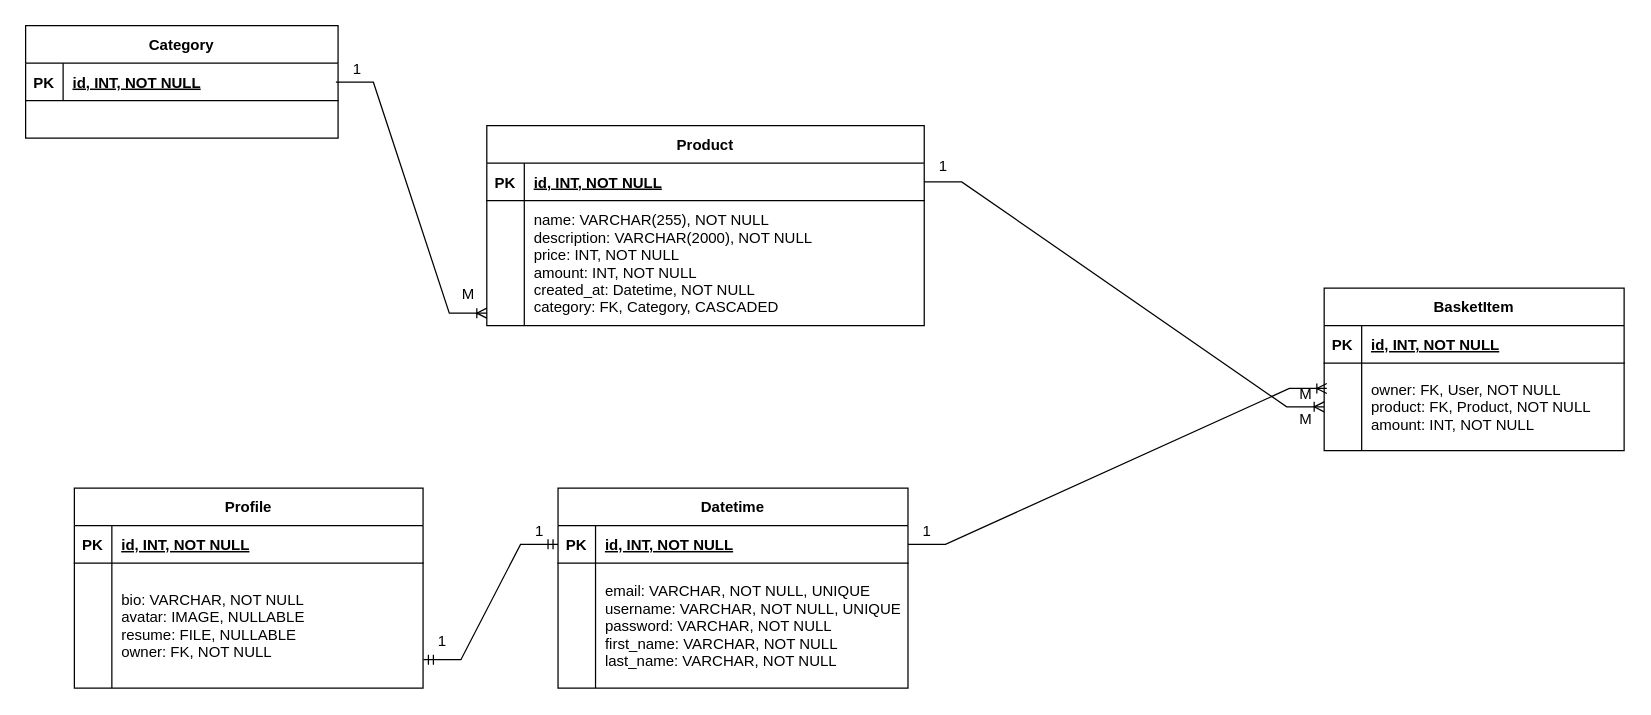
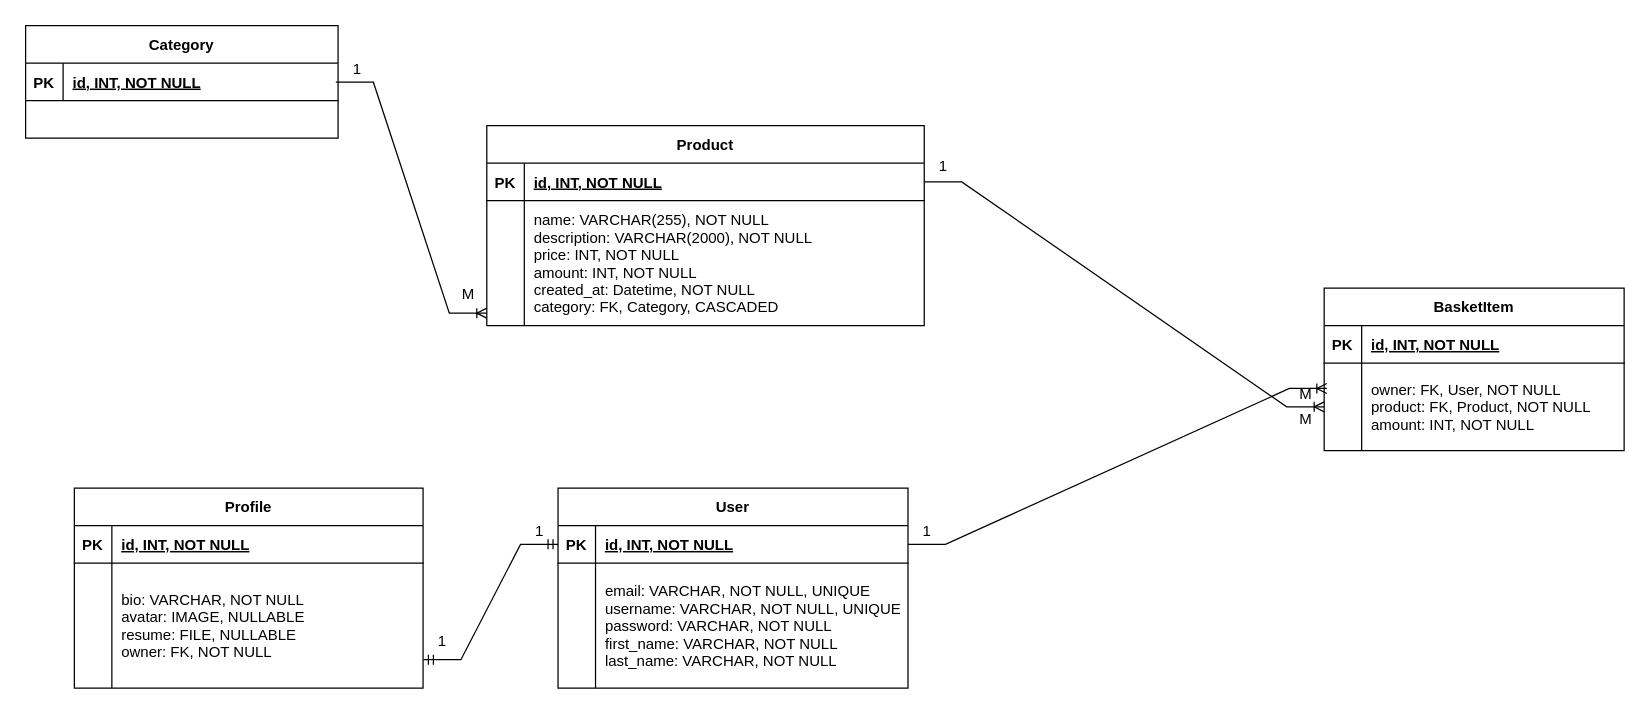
node "Datetime": label "Datetime" -> "User"
